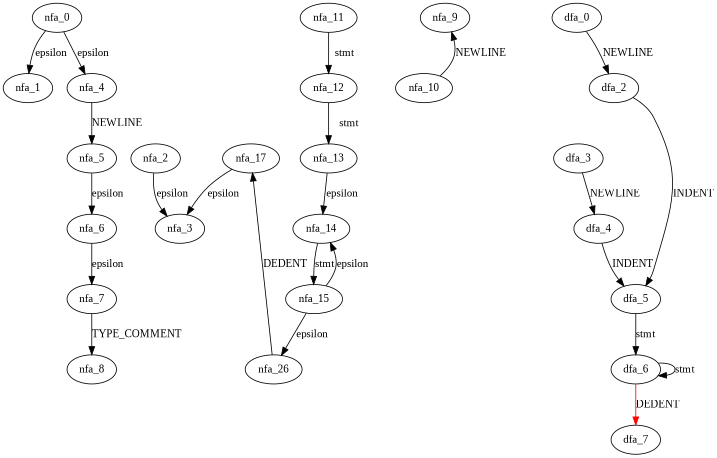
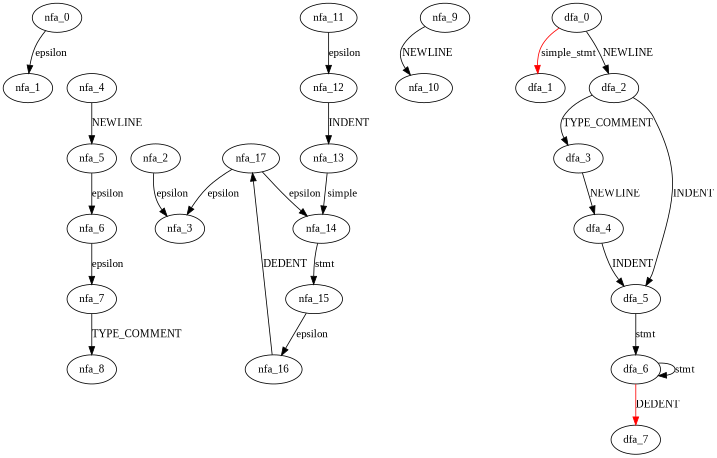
edge "nfa_0" -> "nfa_4": removed, label "epsilon"
edge "nfa_11" -> "nfa_12": label "stmt" -> "epsilon"
edge "nfa_10" -> "nfa_9": reversed
node "dfa_1": added
edge "dfa_2" -> "dfa_3": added, label "TYPE_COMMENT"
edge "nfa_12" -> "nfa_13": label "stmt" -> "INDENT"
edge "nfa_13" -> "nfa_14": label "epsilon" -> "simple"
edge "nfa_15" -> "nfa_14": now "nfa_17" -> "nfa_14"
node "nfa_26": label "nfa_26" -> "nfa_16"
